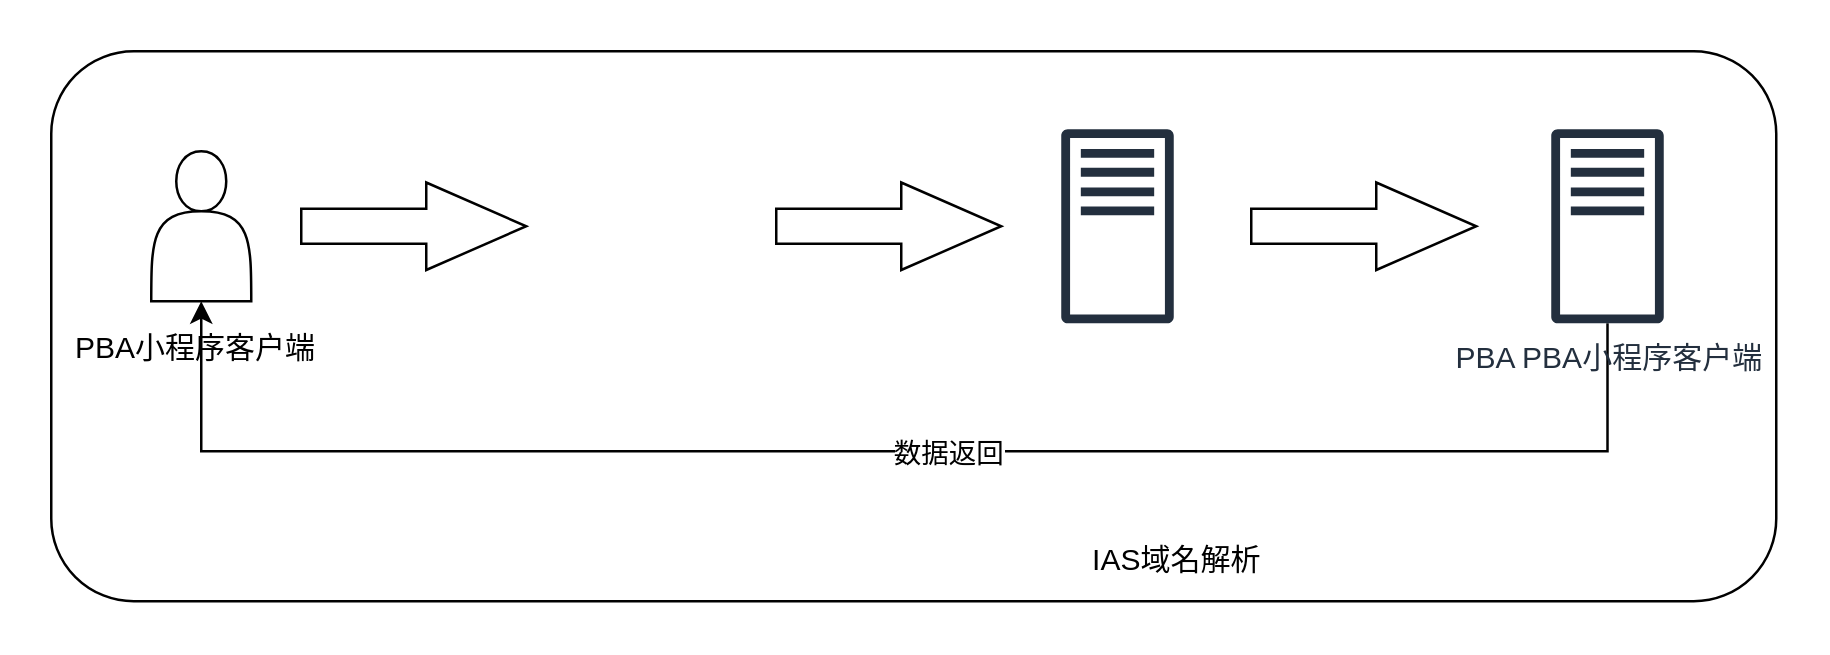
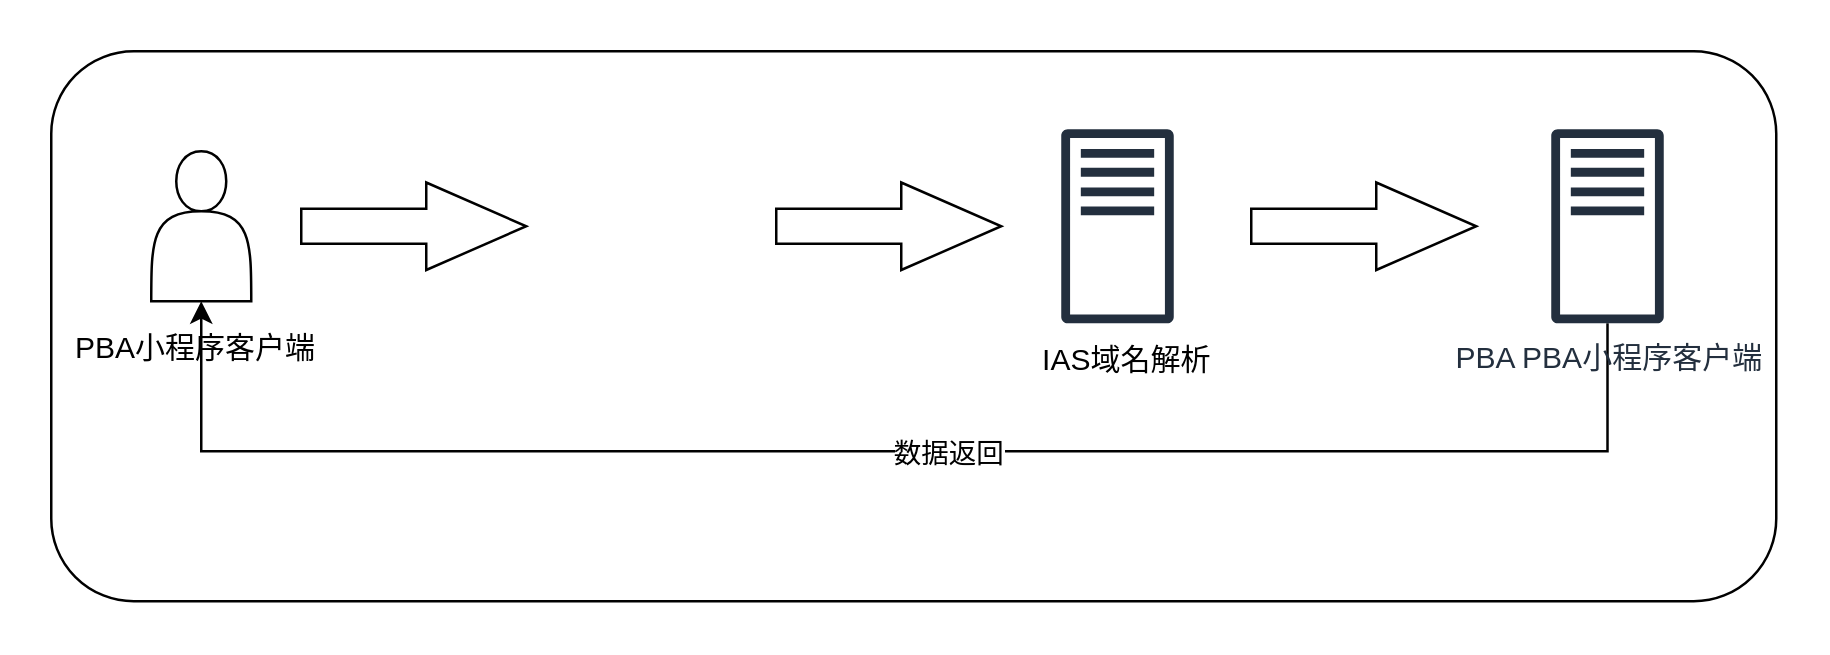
node "IAS域名解析": moved (1176, 561) -> (1126, 361)
